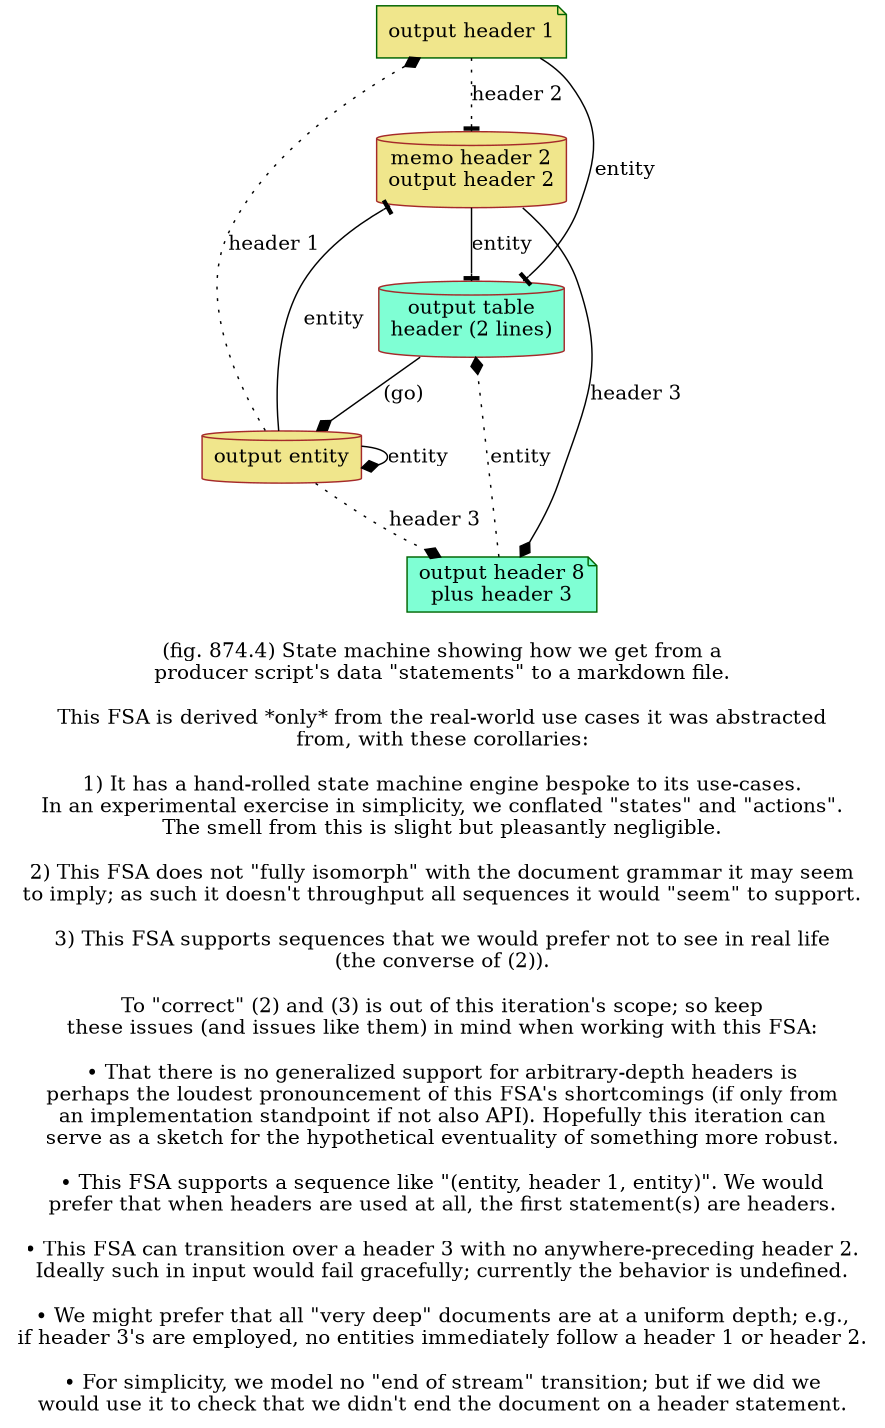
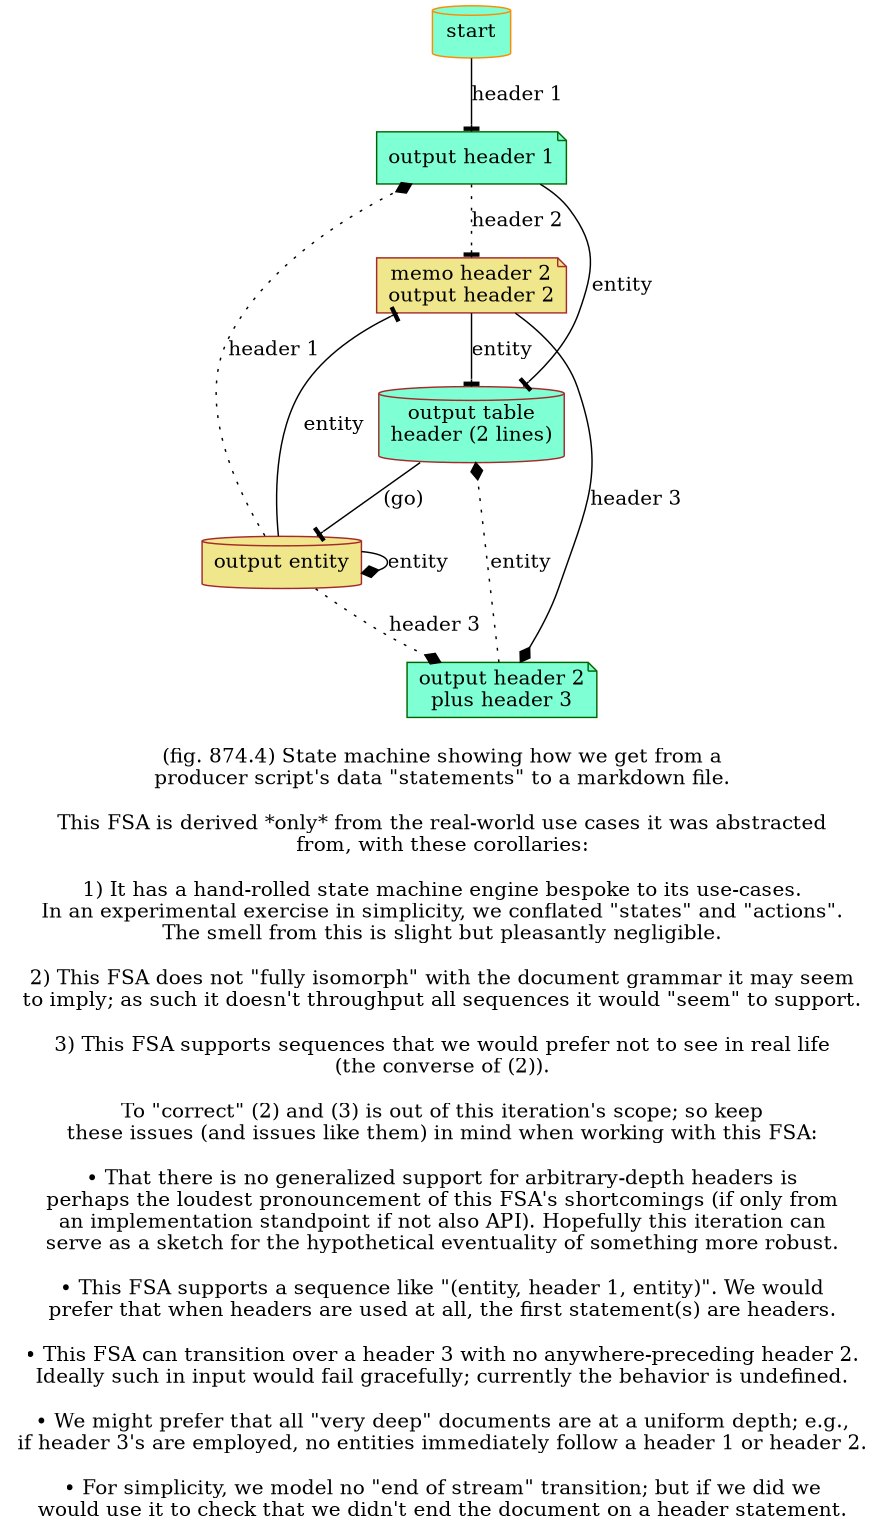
node "output header 1": fillcolor khaki -> aquamarine
node "start": added
node "memo header 2 output header 2": shape cylinder -> note
edge "output table header (2 lines)" -> "output entity": arrowhead diamond -> tee
node "output header 8 plus header 3": label "output header 8 plus header 3" -> "output header 2 plus header 3"
